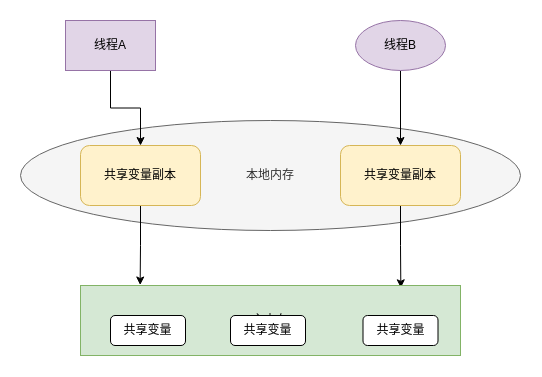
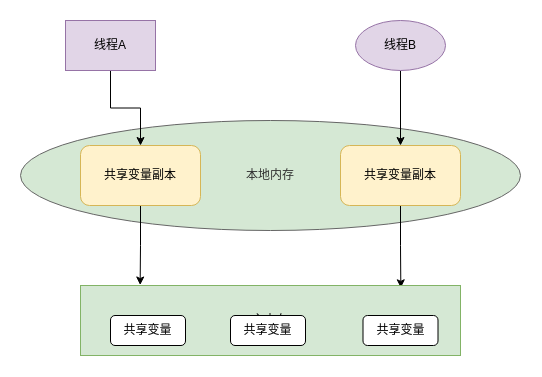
node "本地内存": fillcolor #f5f5f5 -> #d5e8d4
